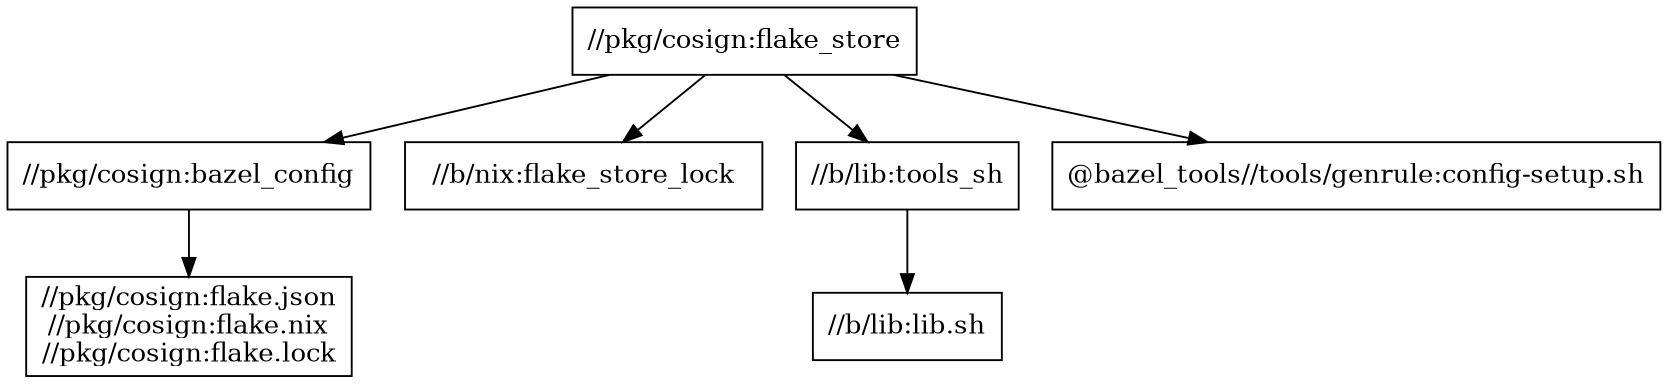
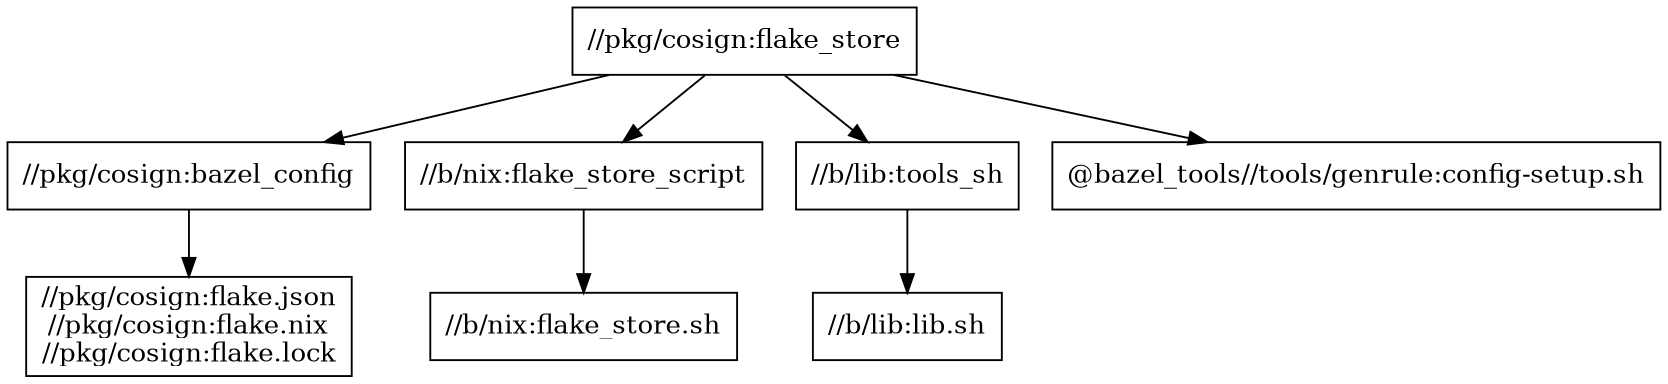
node "//b/nix:flake_store_lock": label "//b/nix:flake_store_lock" -> "//b/nix:flake_store_script"
node "//b/nix:flake_store.sh": added
